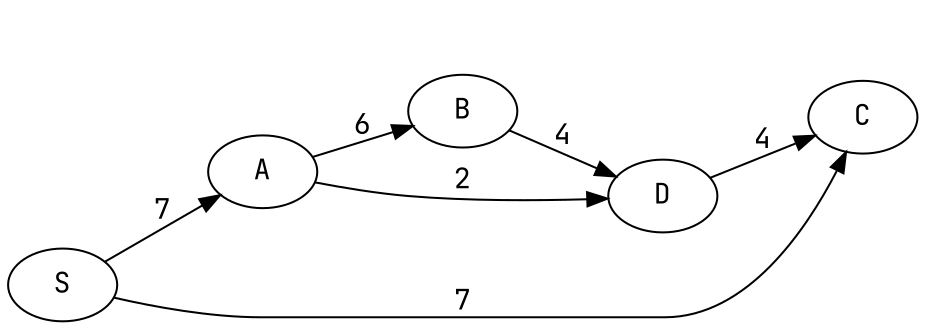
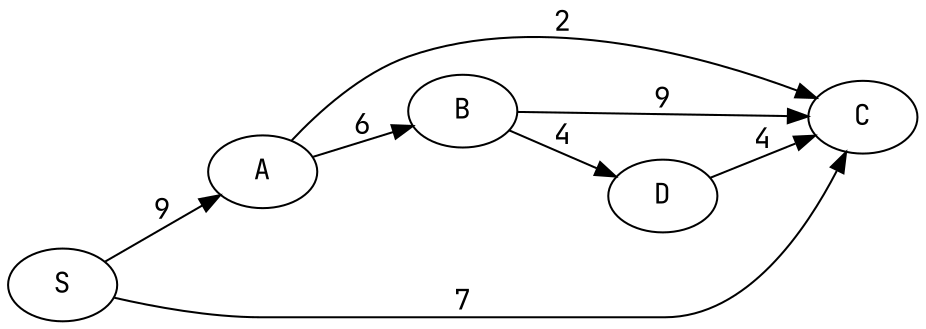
edge "B" -> "C": added, label "9"
edge "A" -> "D": now "A" -> "C"
edge "S" -> "A": label "7" -> "9"
